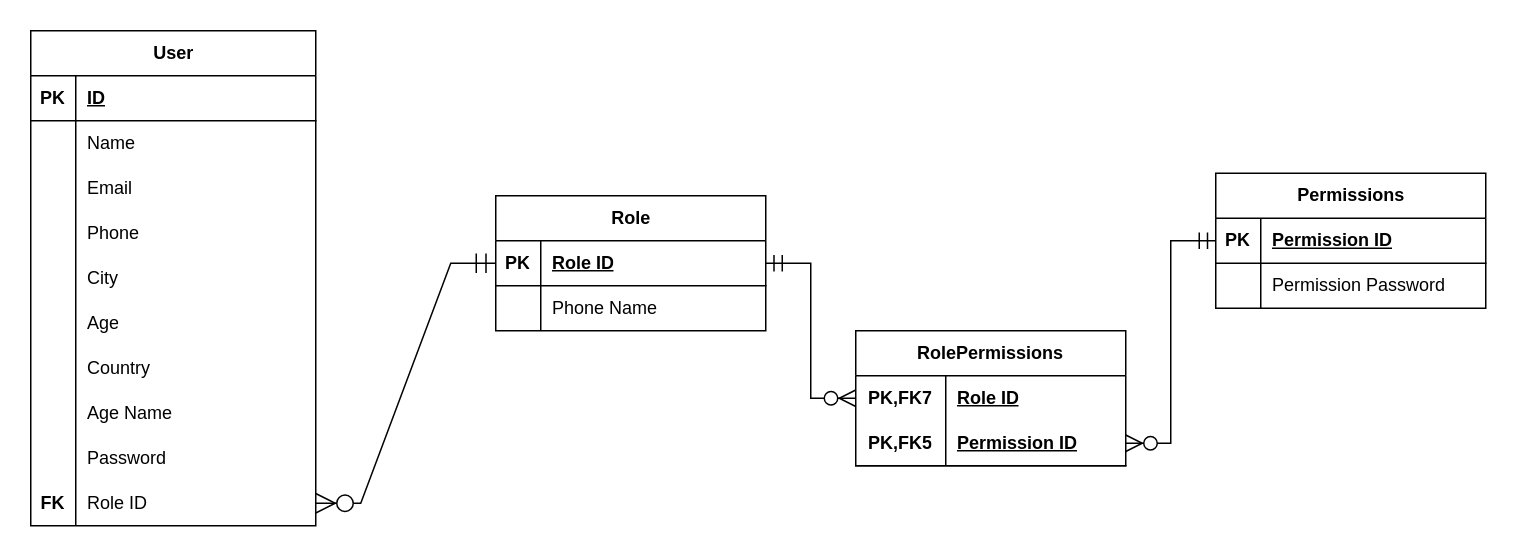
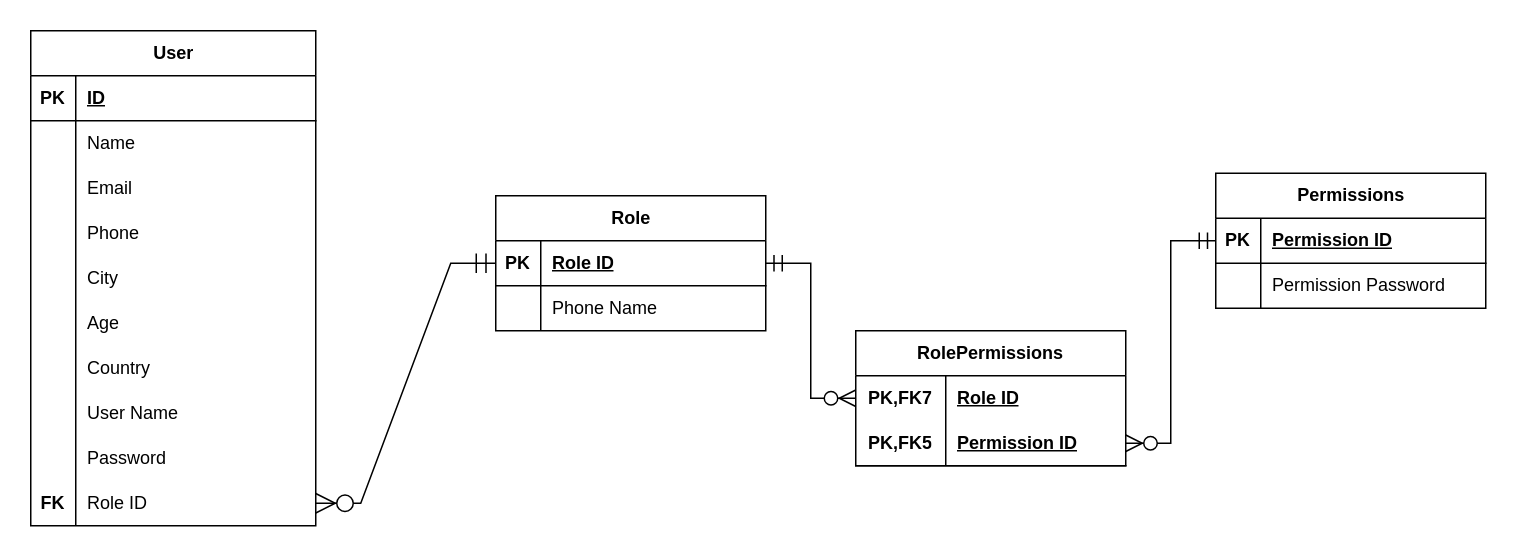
node "Age Name": label "Age Name" -> "User Name"
